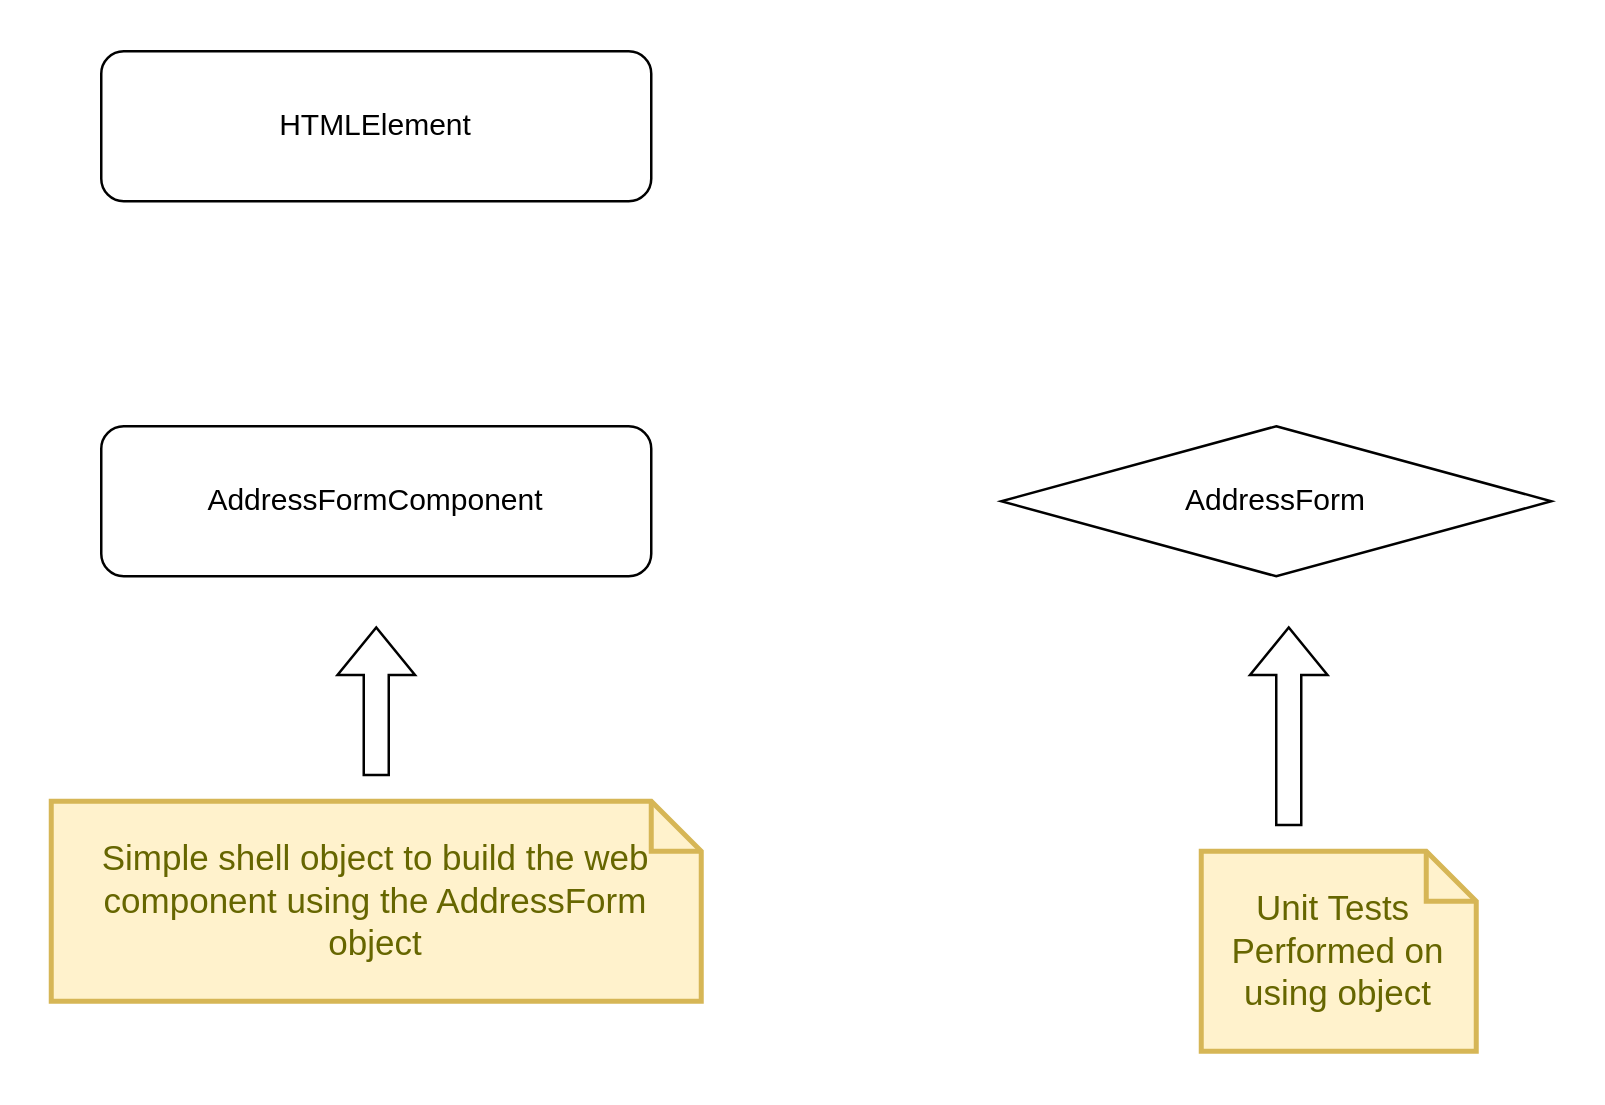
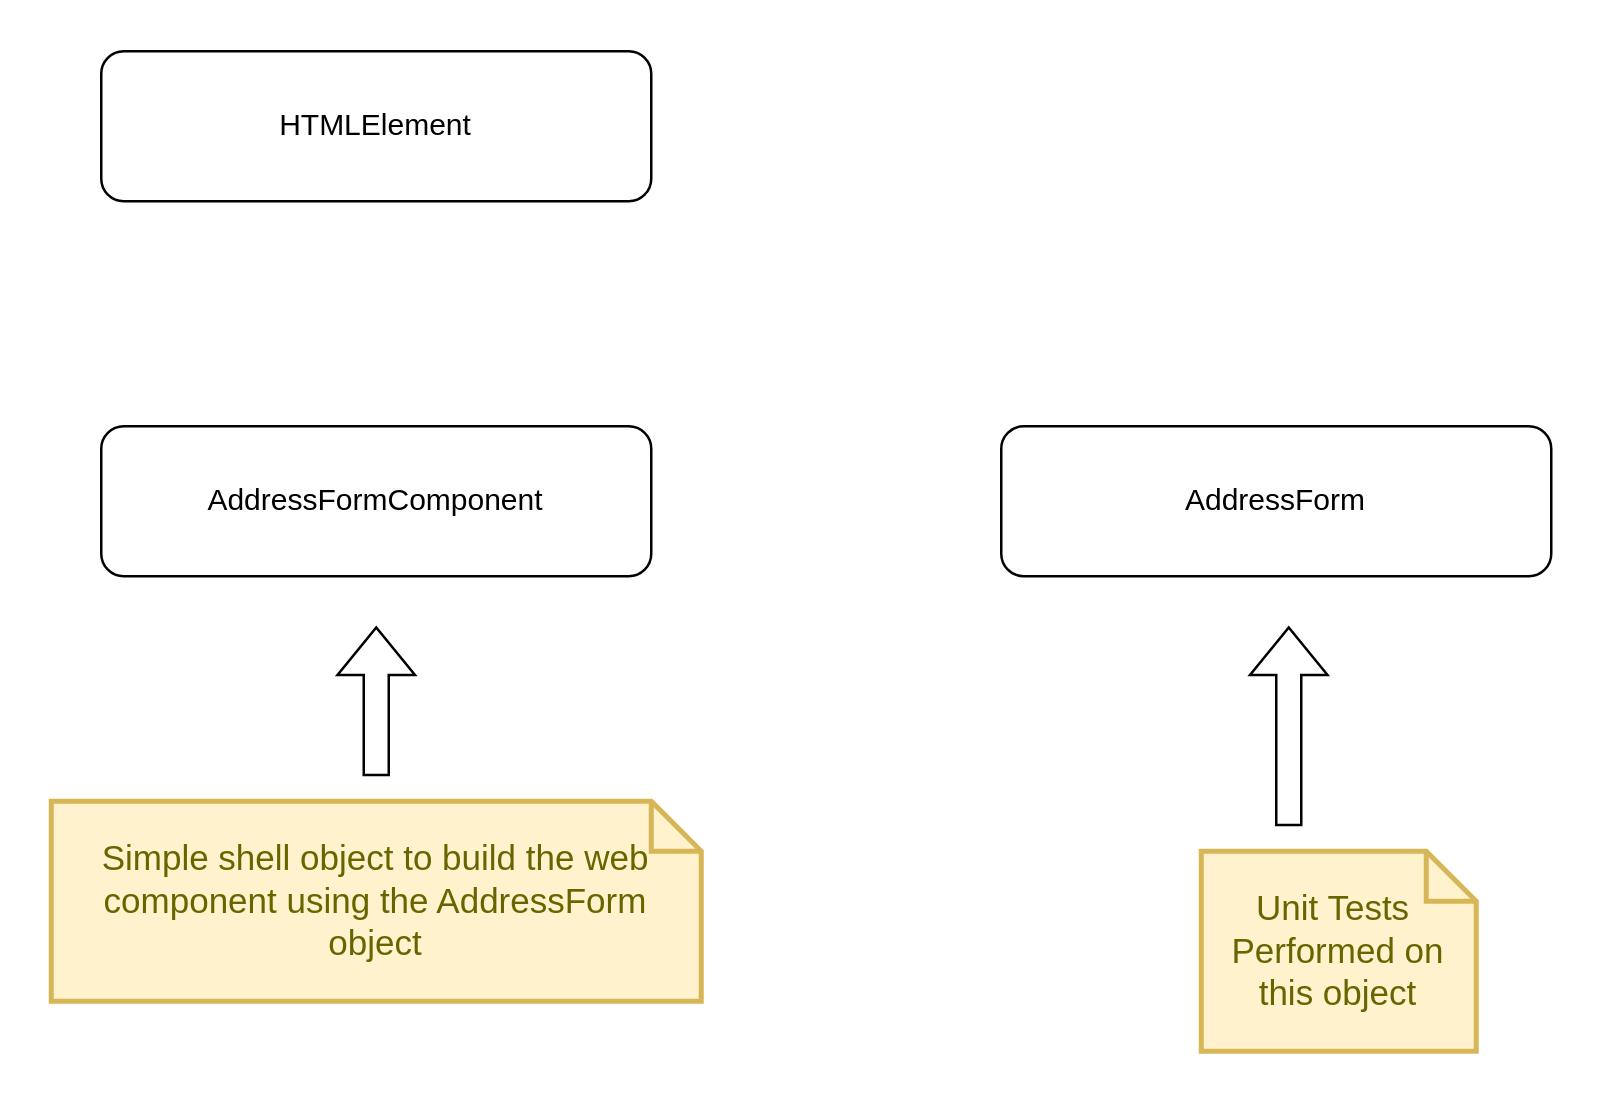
node "AddressForm": shape diamond -> rounded rectangle
node "Unit Tests Performed on using object": label "Unit Tests Performed on using object" -> "Unit Tests Performed on this object"
